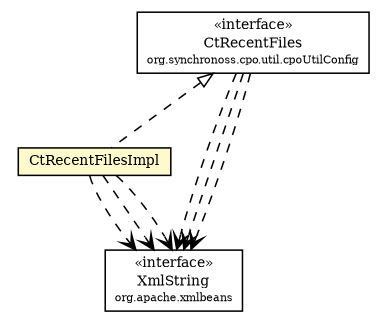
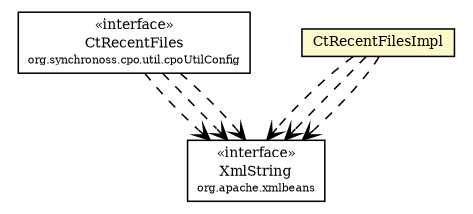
edge "CtRecentFilesImpl" -> "CtRecentFiles": removed
